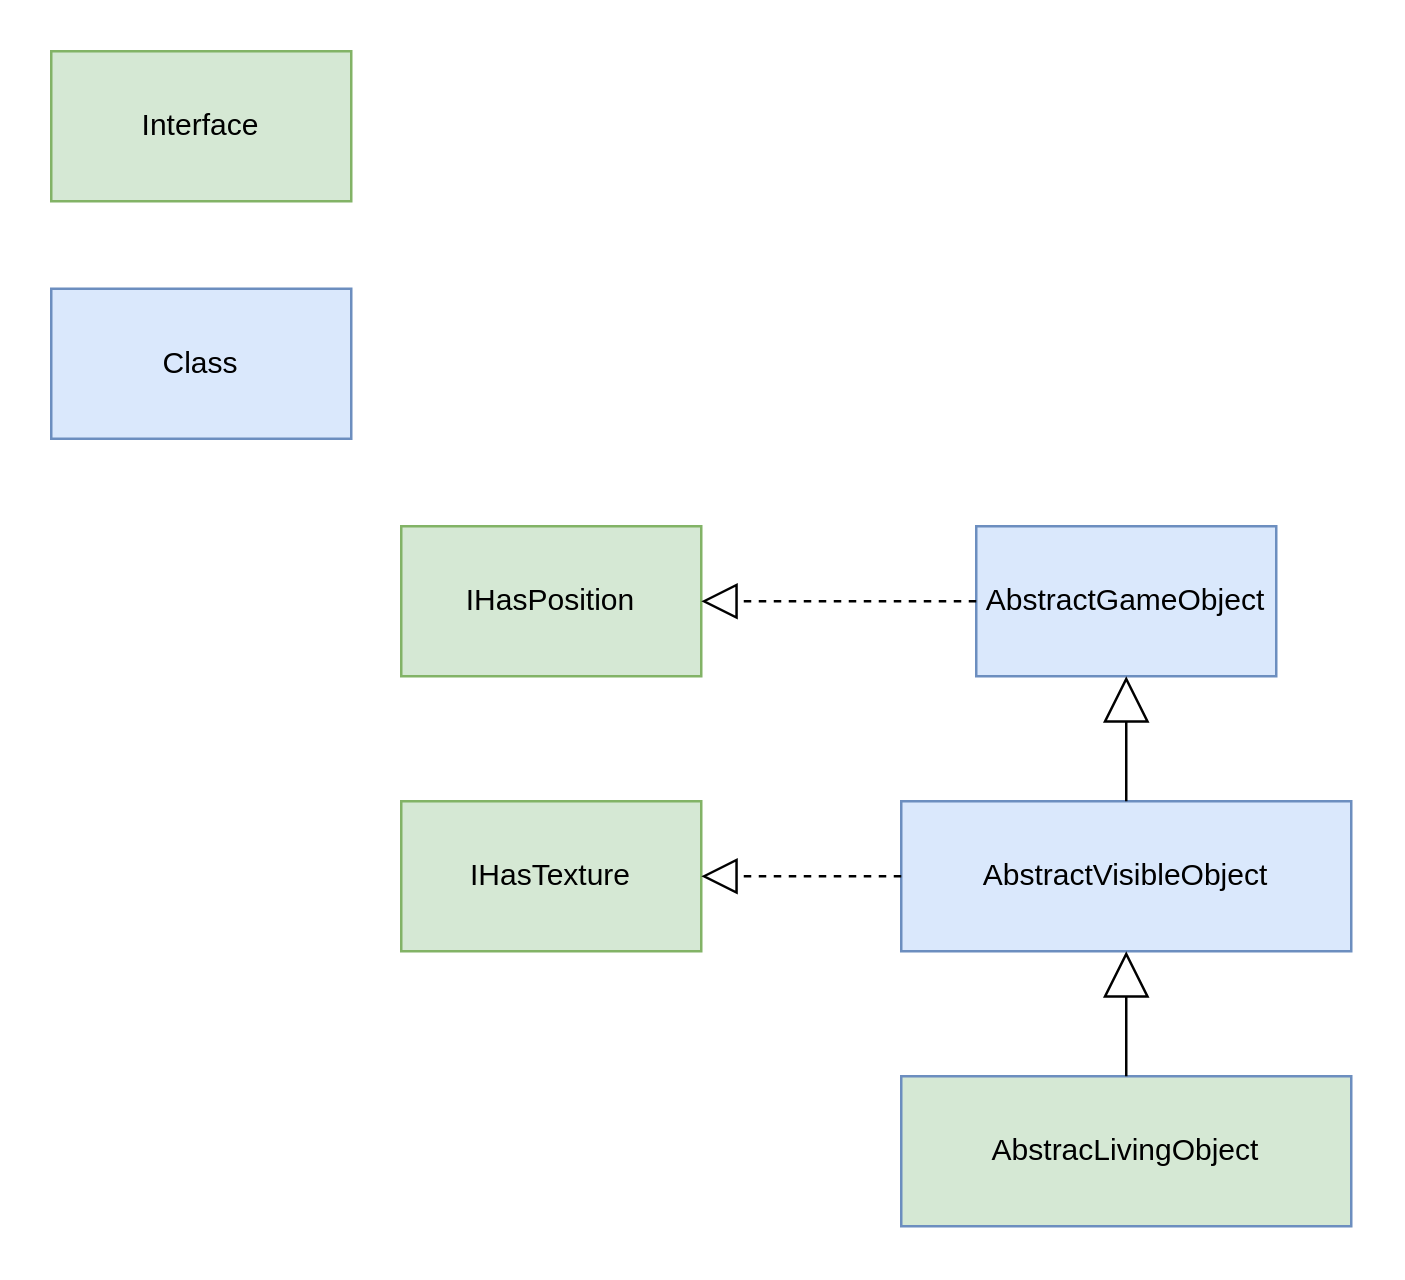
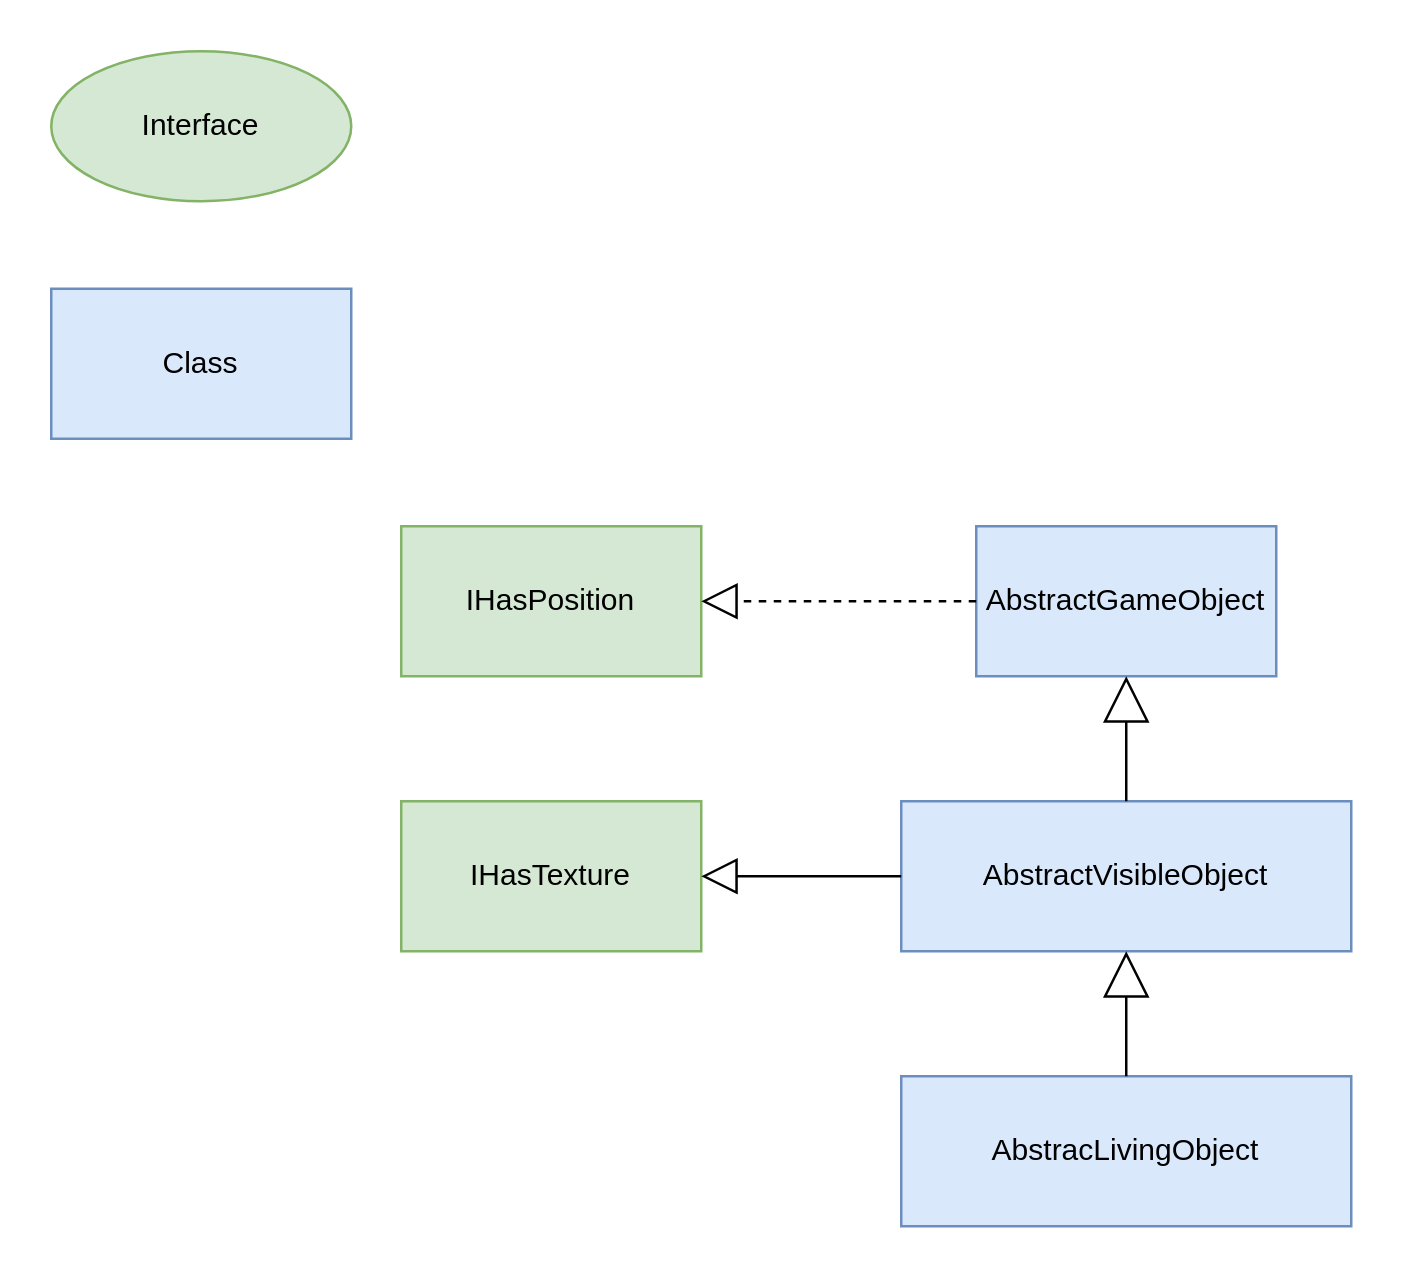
node "Interface": shape rectangle -> ellipse
edge "AbstractVisibleObject" -> "IHasTexture": style dashed -> solid
node "AbstracLivingObject": fillcolor #d5e8d4 -> #dae8fc
